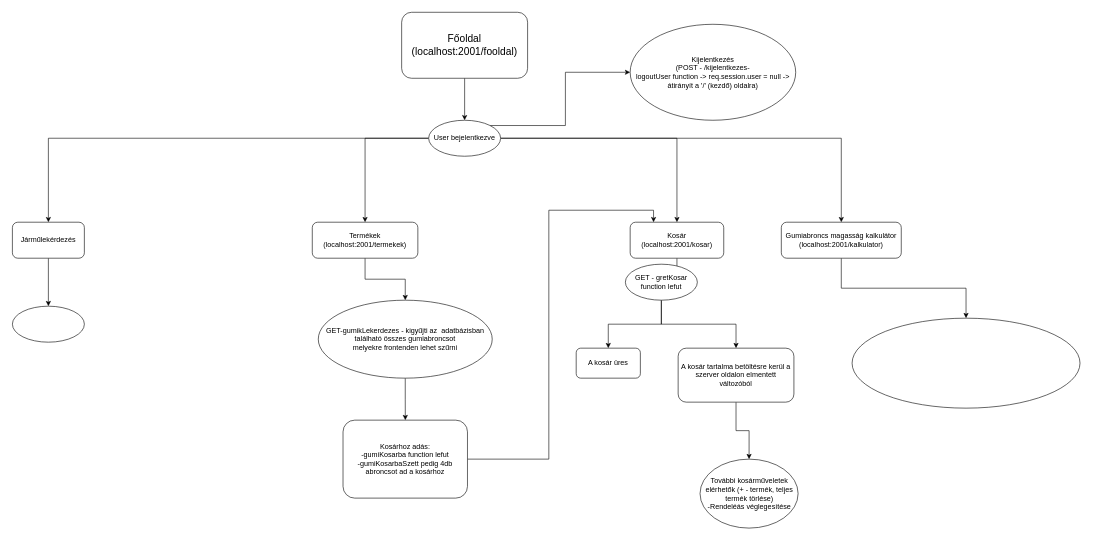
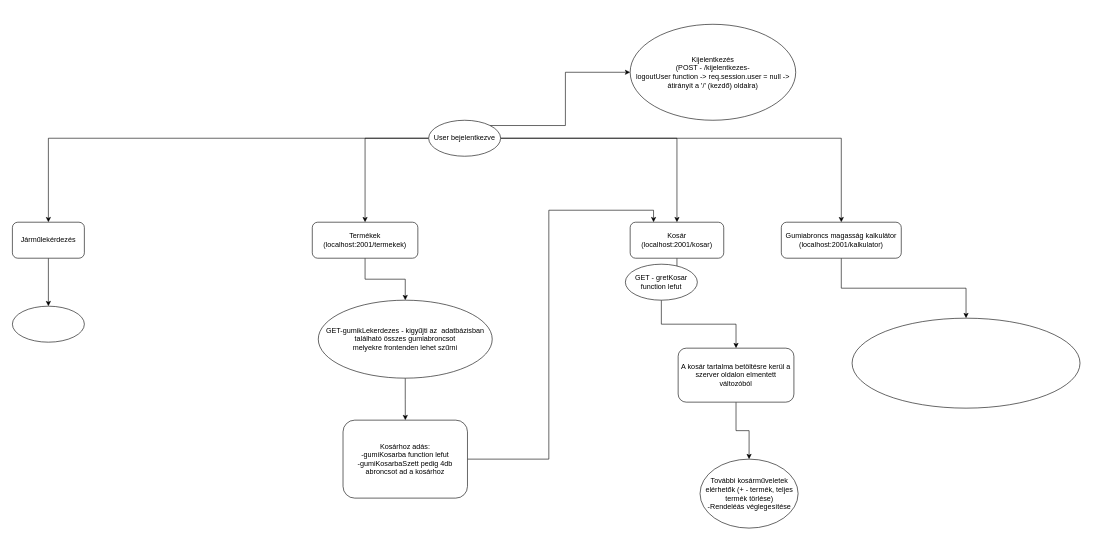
node "Főoldal (localhost:2001/fooldal)": removed
edge "Főoldal (localhost:2001/fooldal)" -> "User bejelentkezve": removed
edge "GET - gretKosar function lefut" -> "A kosár üres": removed
node "A kosár üres": removed
